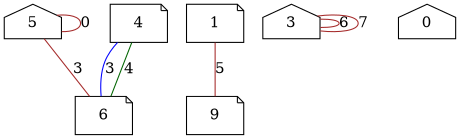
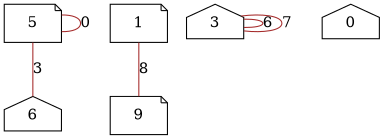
node "5": shape house -> note
node "4": removed
edge "1" -- "9": label "5" -> "8"
node "6": shape note -> house
